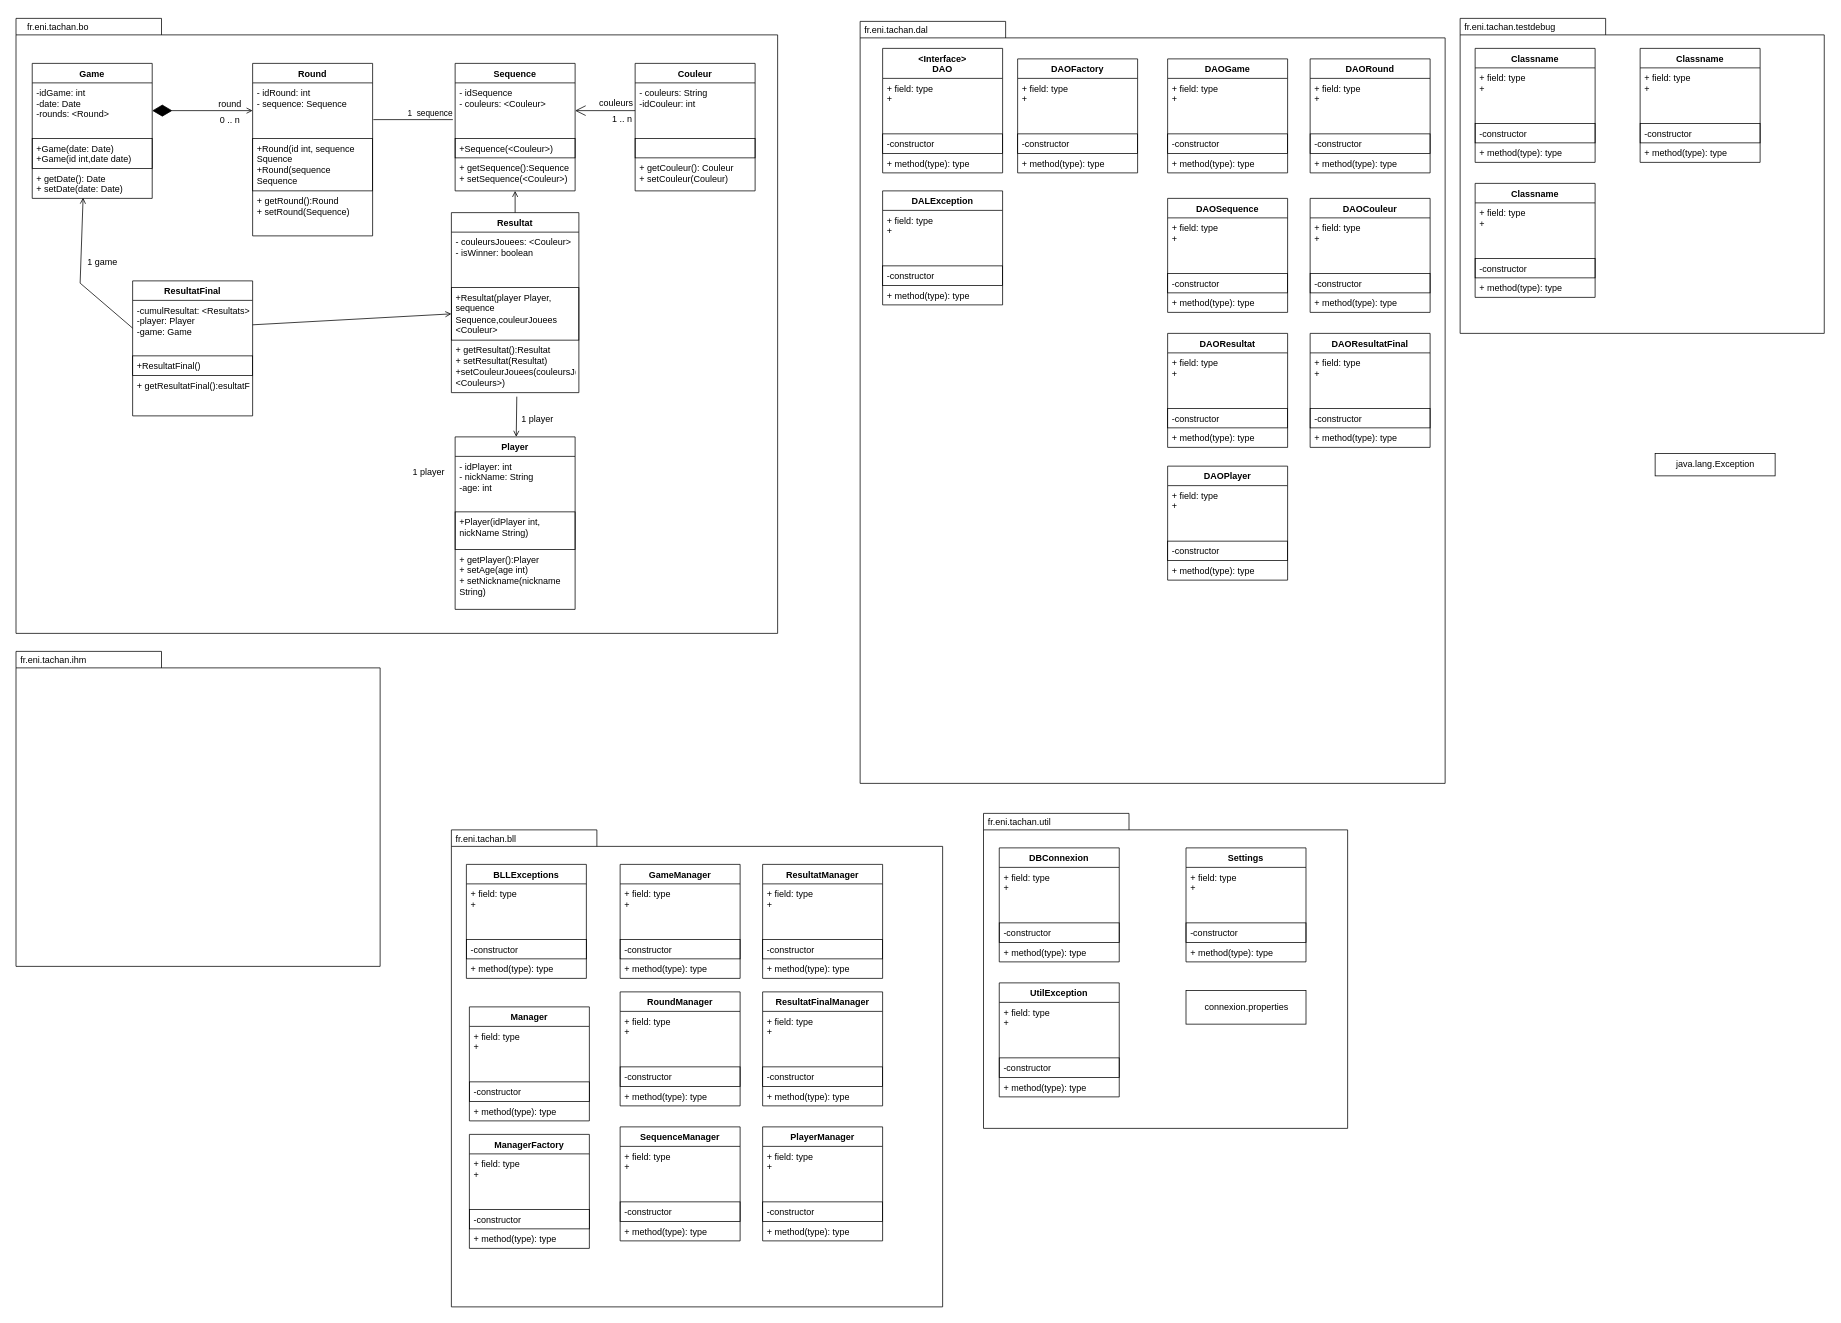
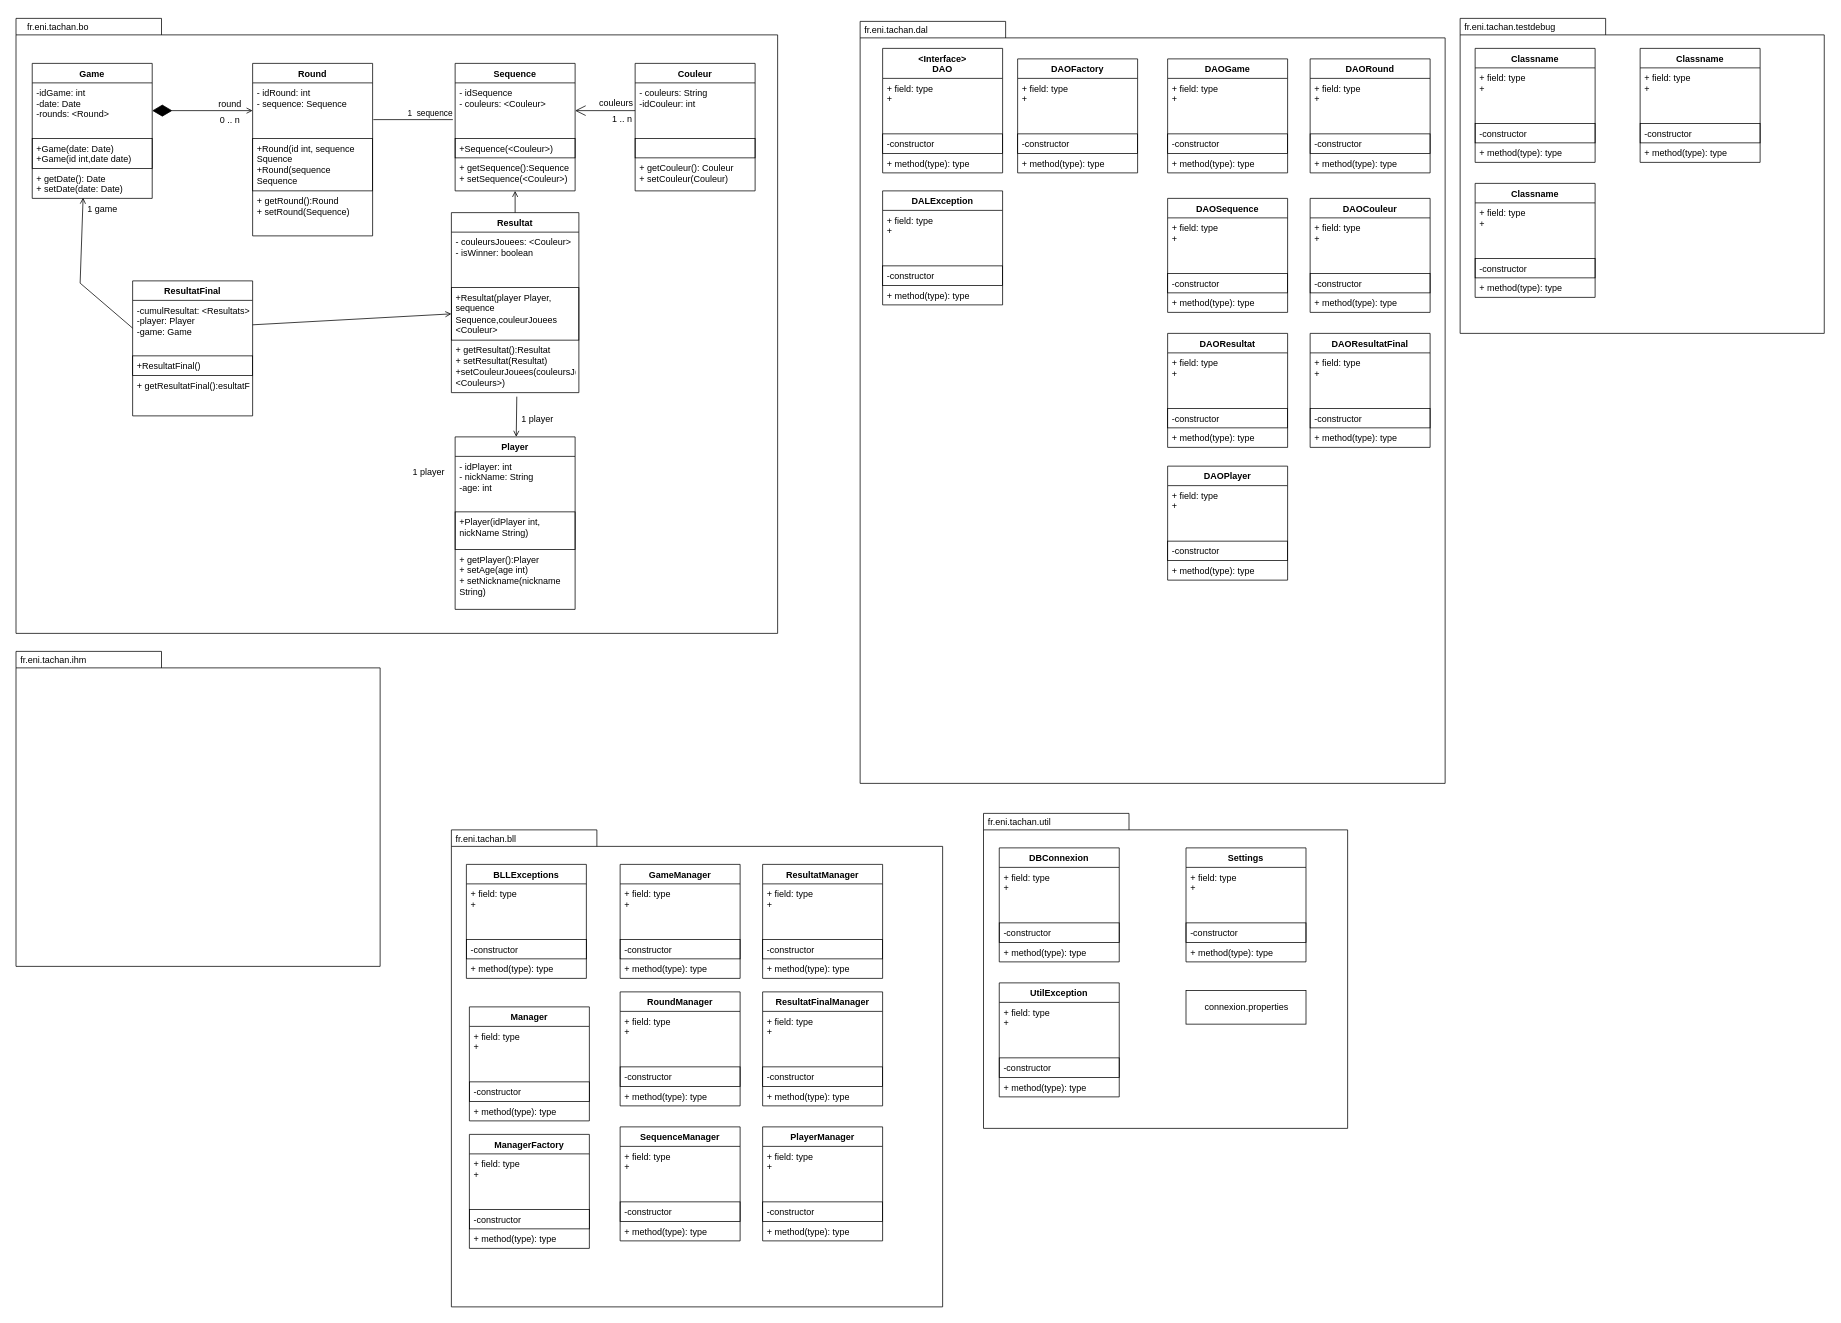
node "1 game": moved (102, 262) -> (102, 210)
node "java.lang.Exception": removed
